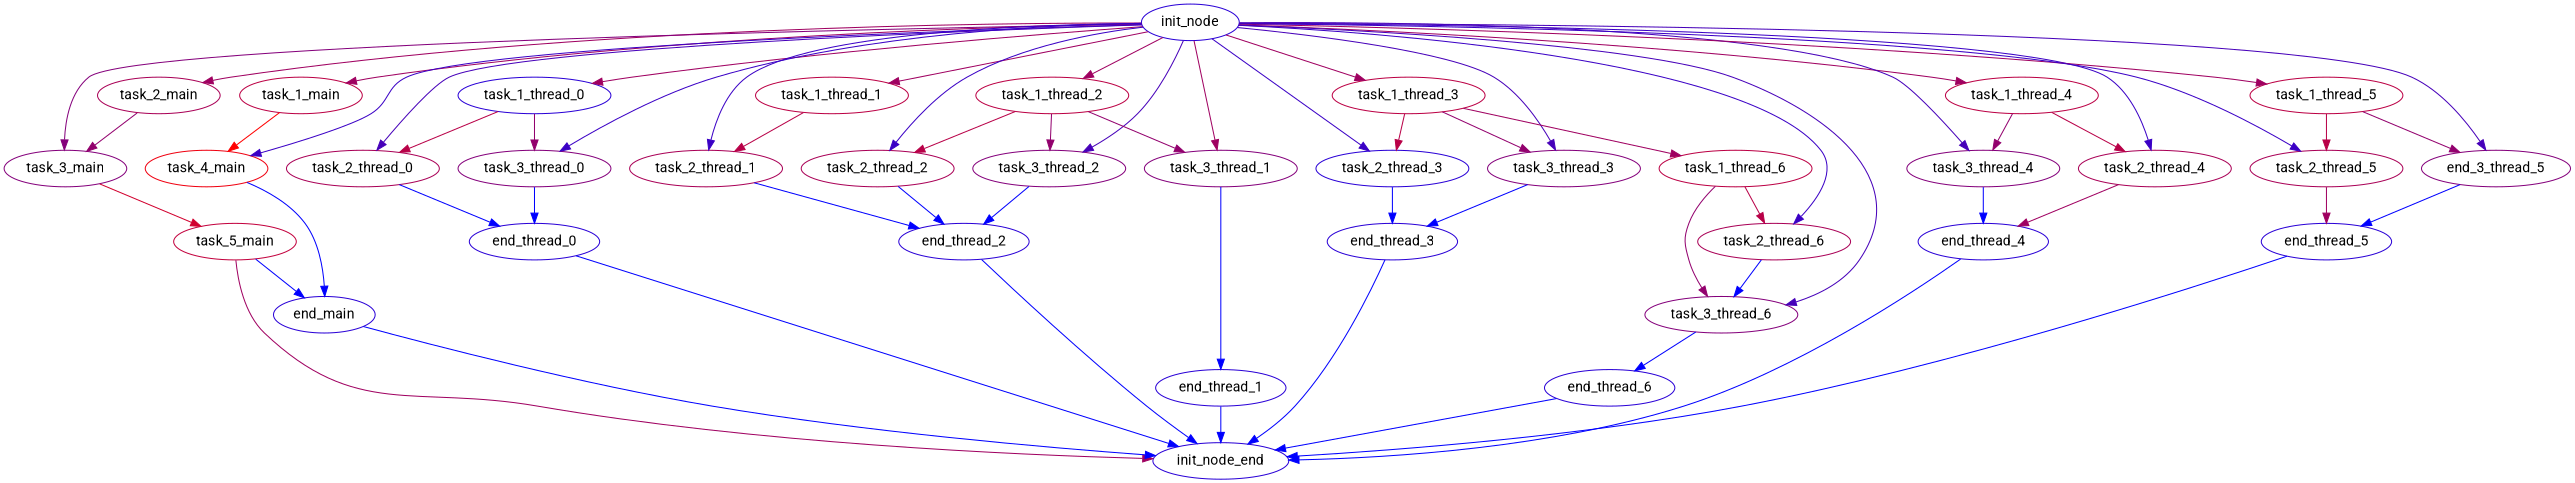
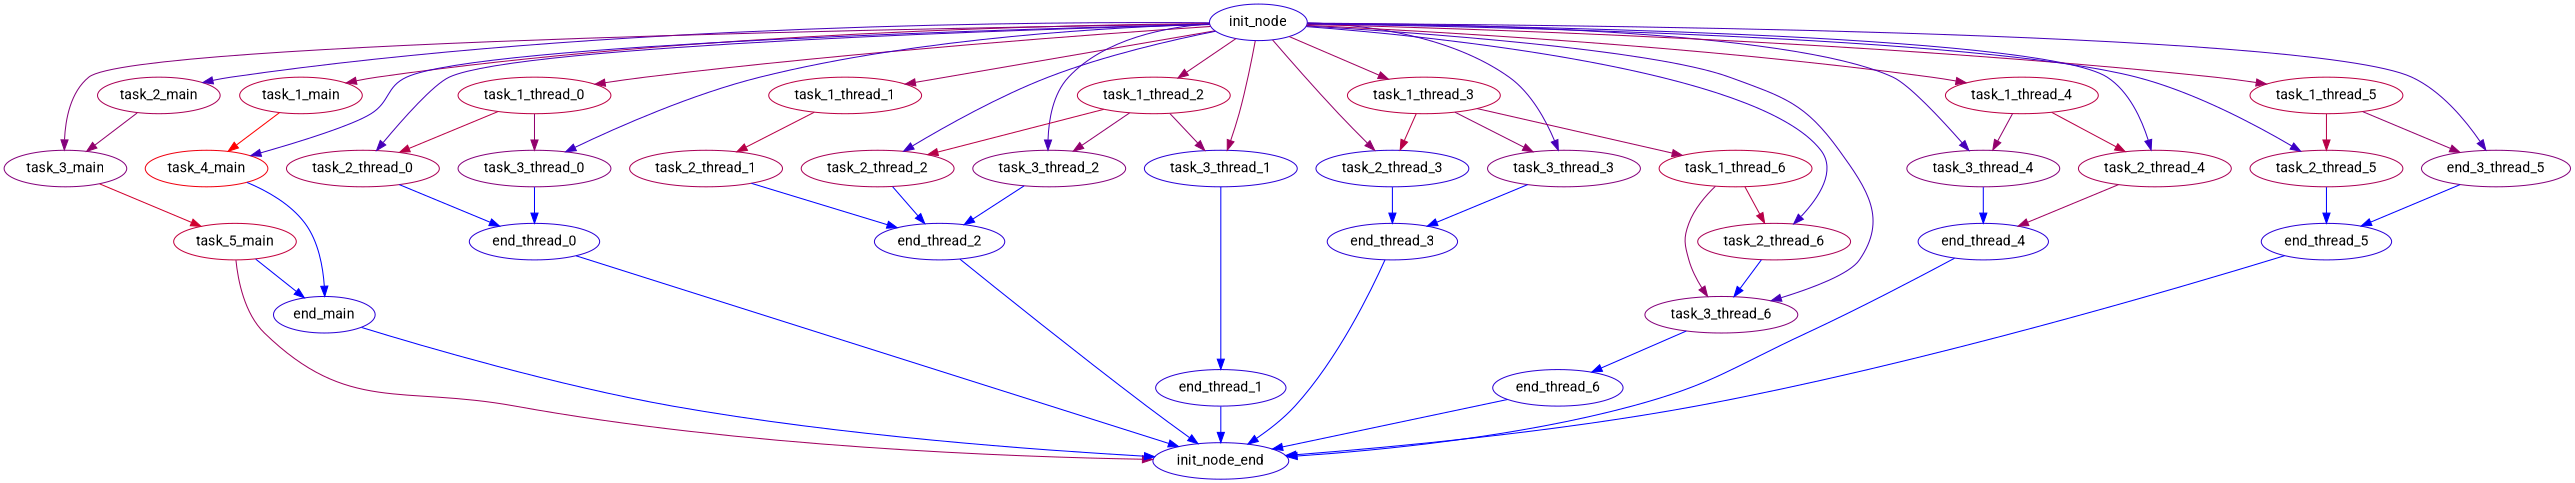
edge "init_node" -> "task_2_thread_1": removed
edge "init_node" -> "task_2_main": color #9f0060 -> #4600b9
edge "init_node" -> "task_2_thread_3": color #3a00c5 -> #92006d
node "task_1_thread_0": color #2900d6 -> #bb0044
node "task_3_thread_1": color #84007b -> #2900d6
edge "task_2_thread_5" -> "end_thread_5": color #9f0060 -> #0000ff
